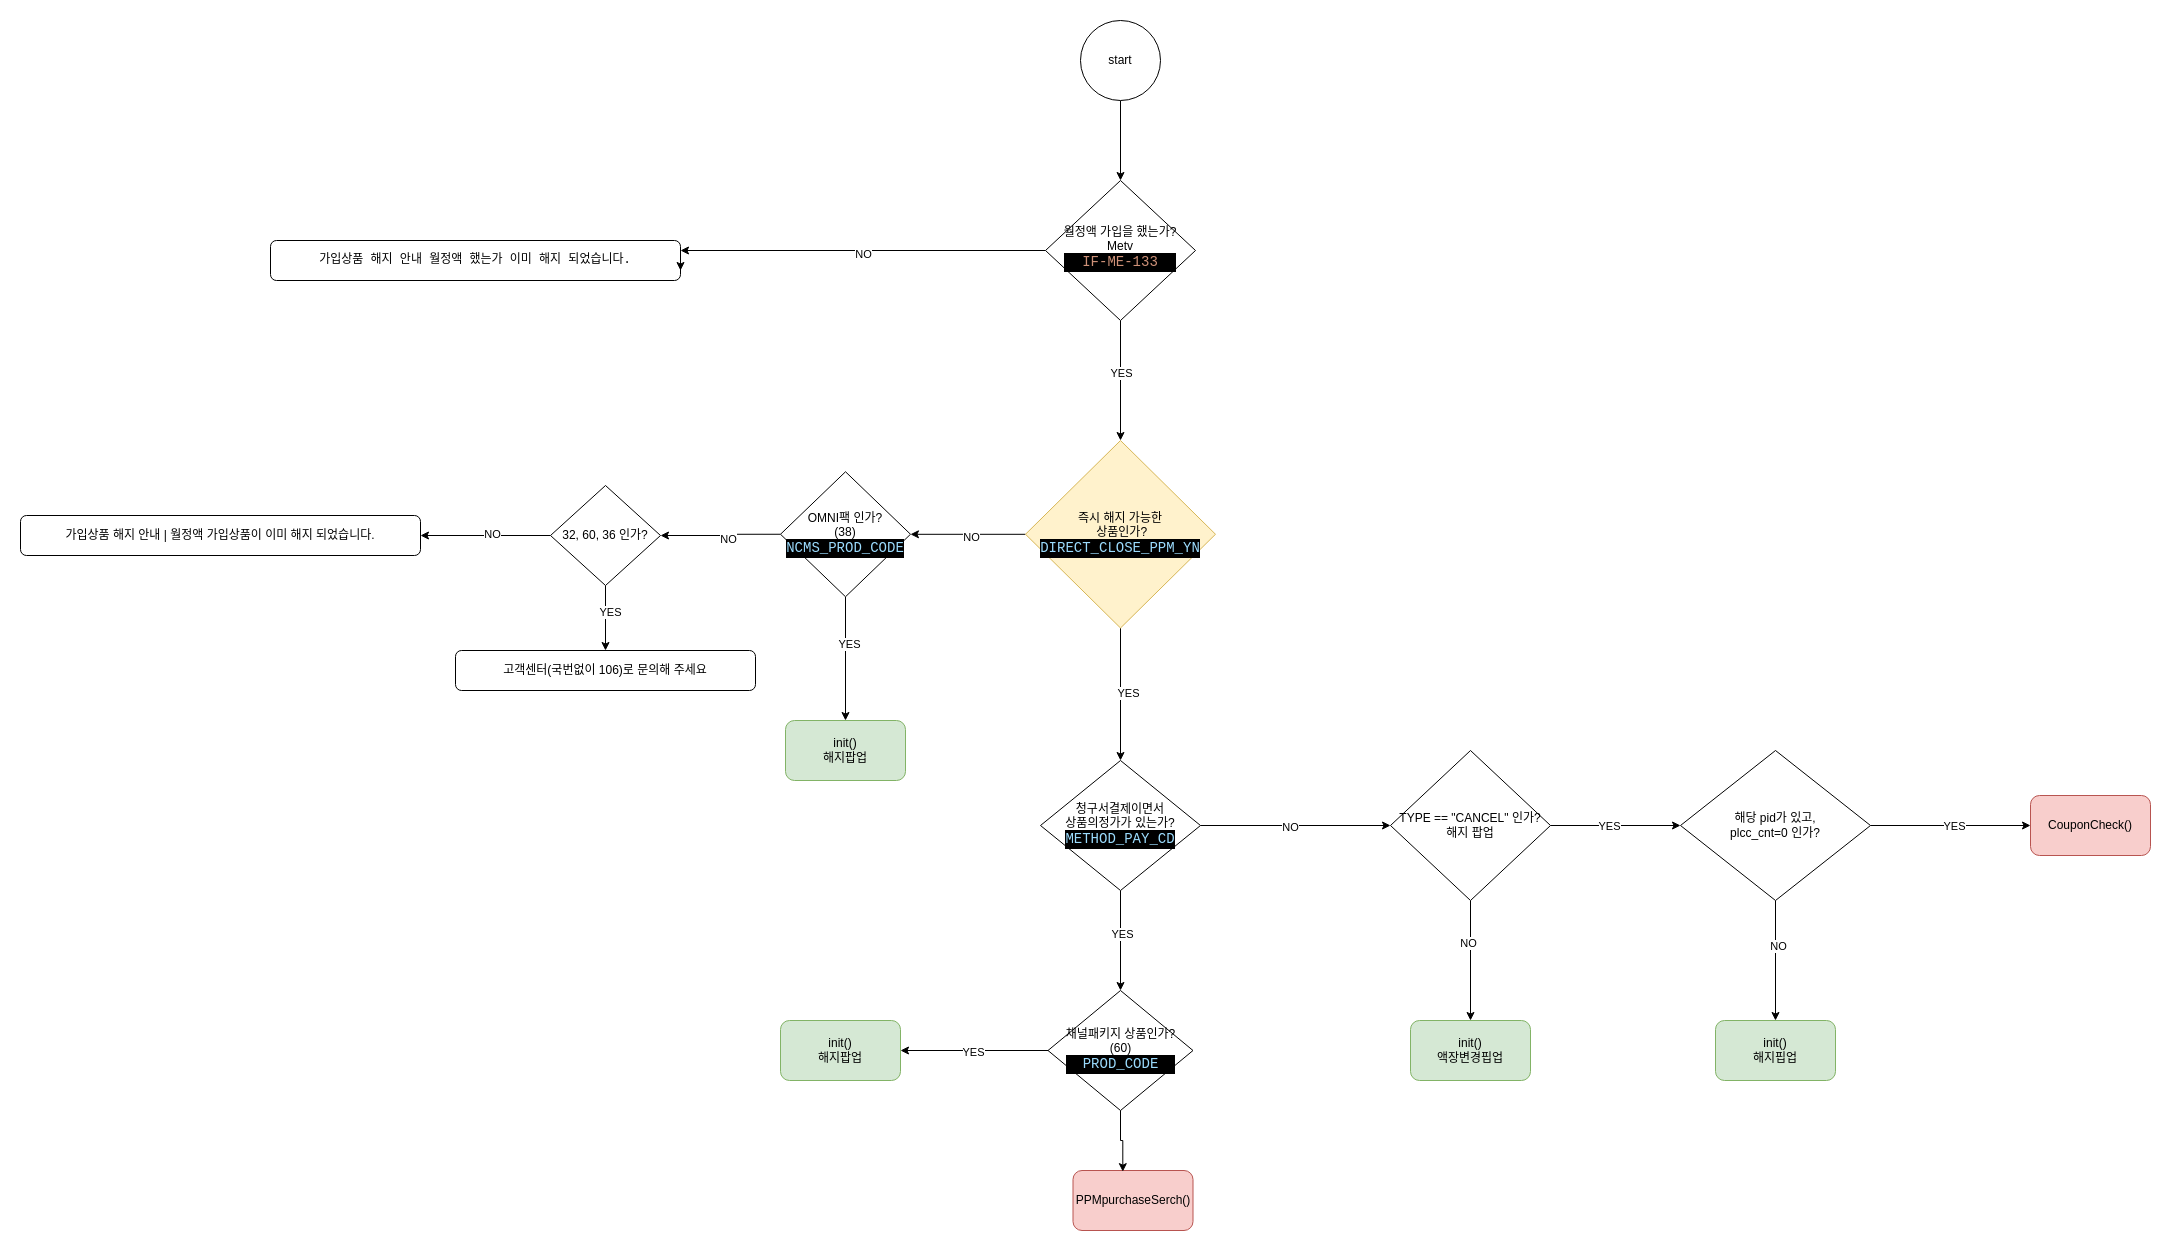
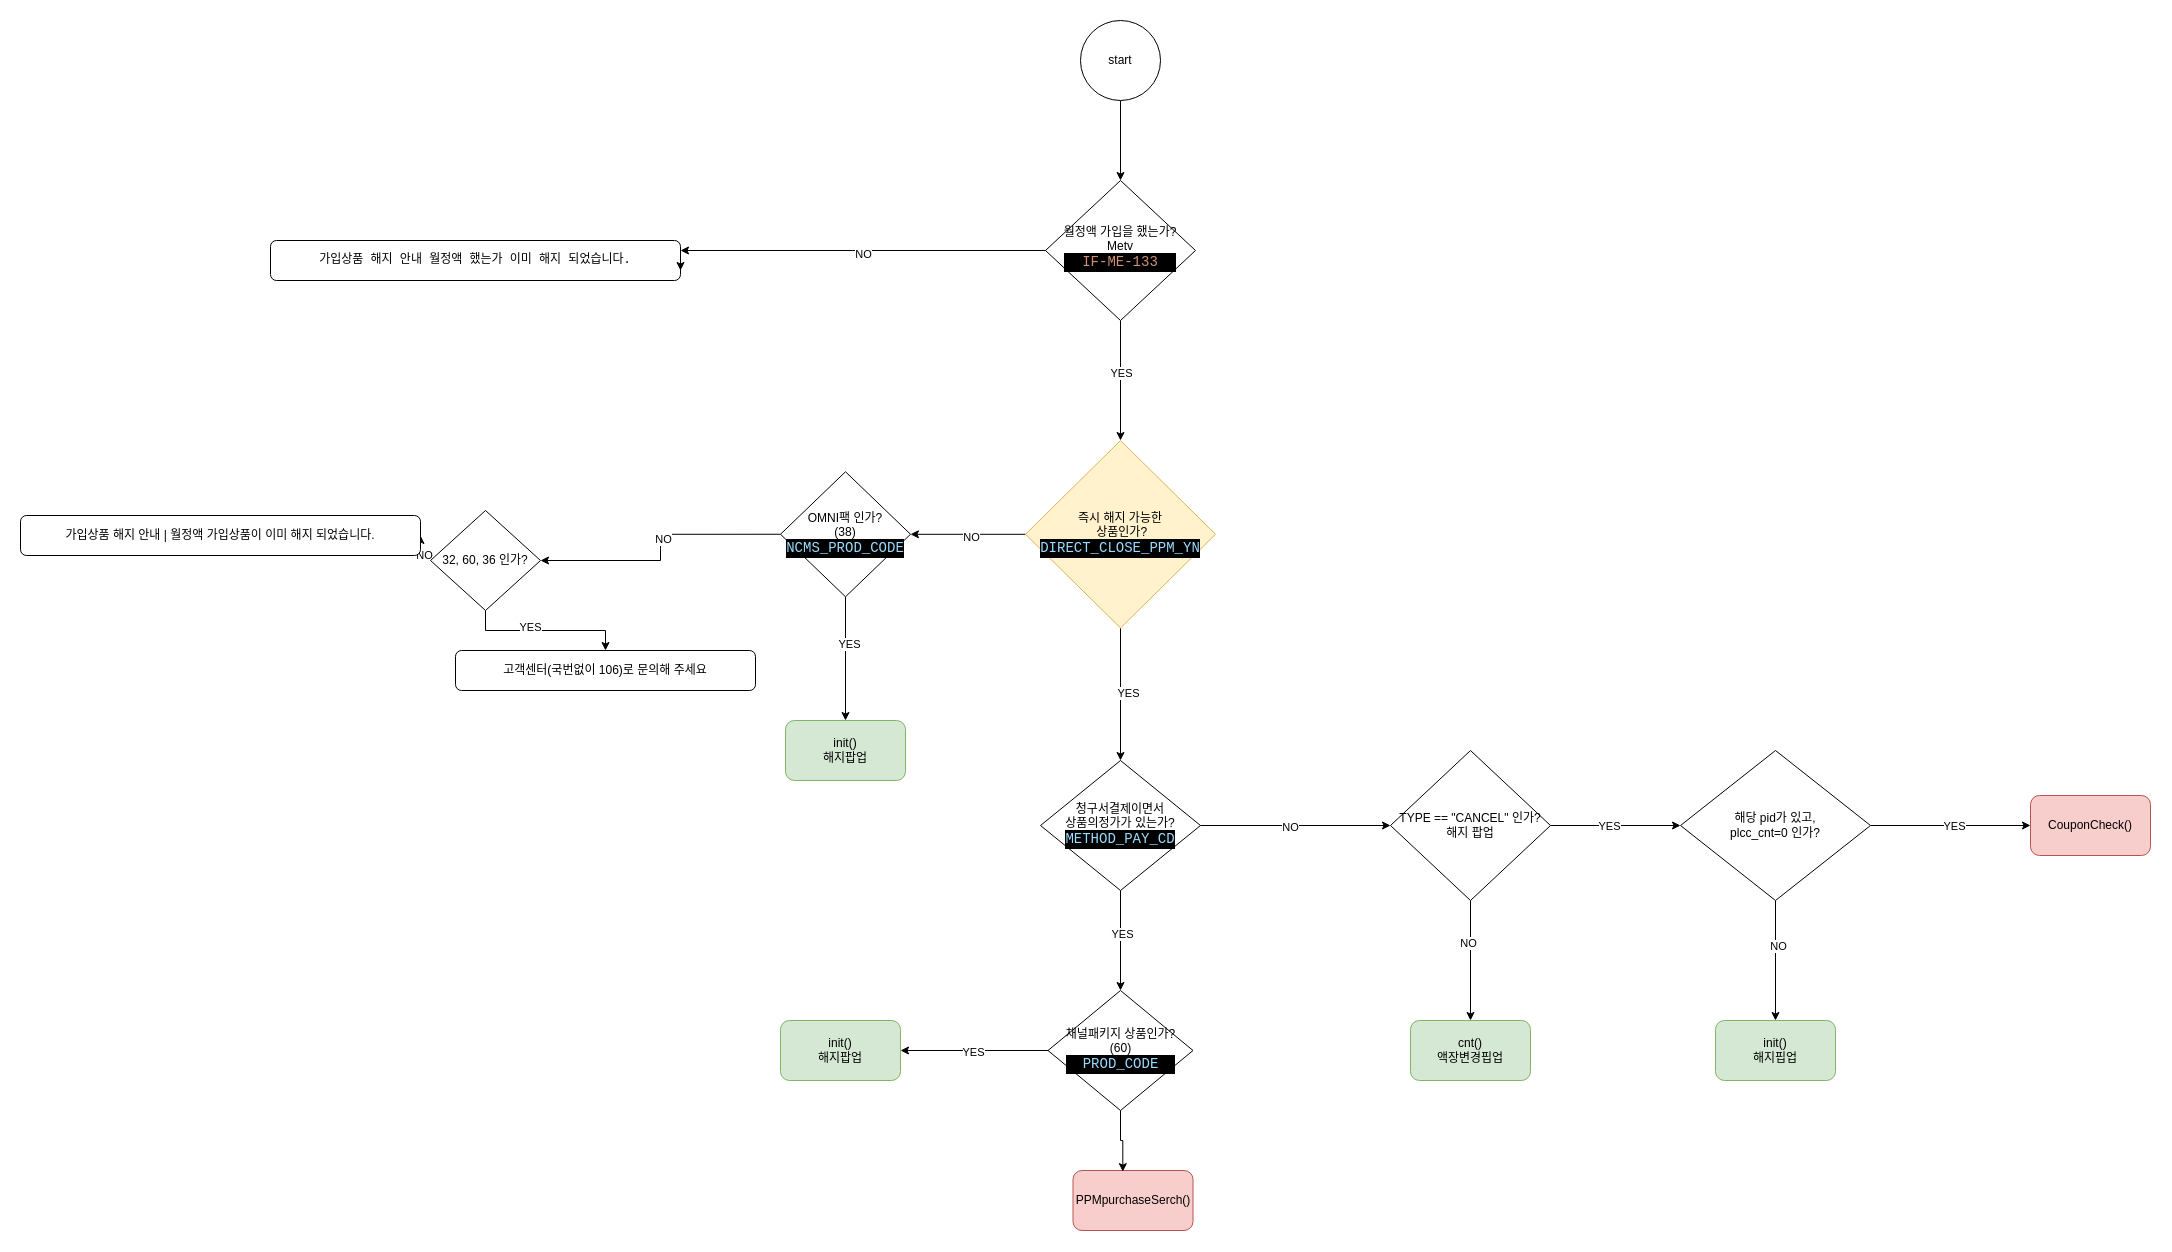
node "32, 60, 36 인가?": moved (606, 536) -> (486, 561)
node "init() 액장변경핍업": label "init() 액장변경핍업" -> "cnt() 액장변경핍업"
